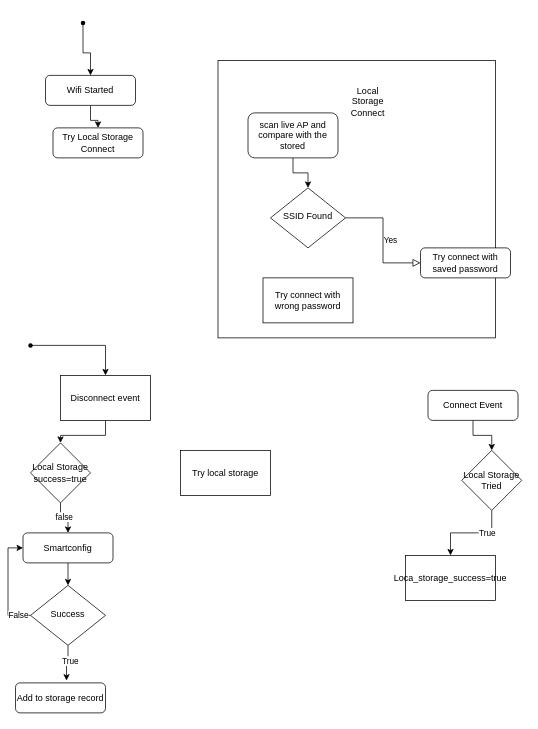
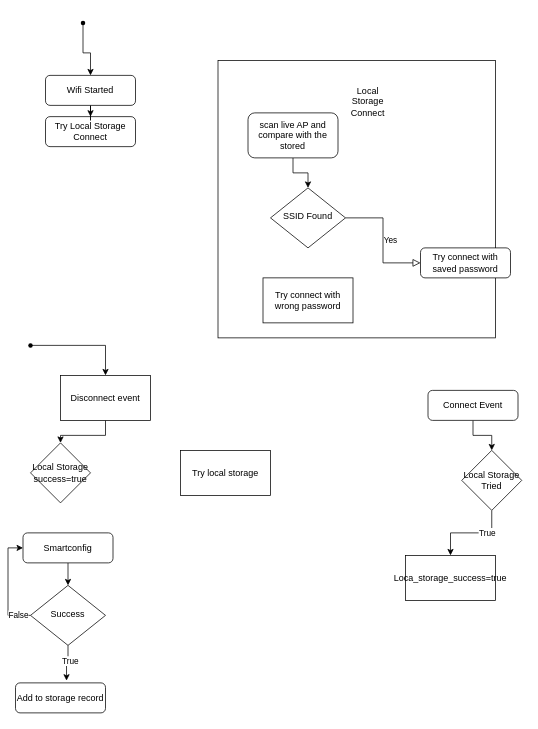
node "Try Local Storage Connect": moved (98, 143) -> (90, 132)
edge "Local Storage success=true" -> "Smartconfig": removed, label "false"
